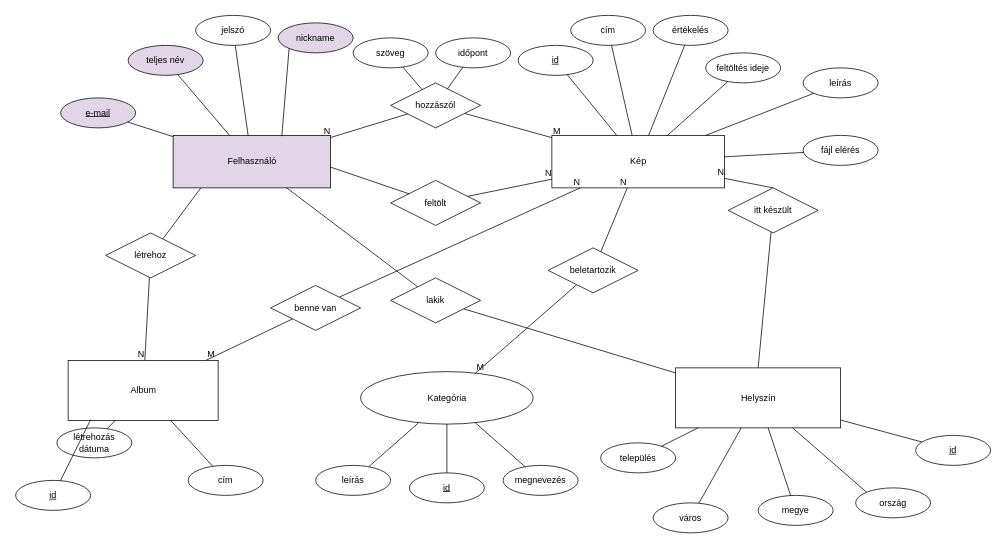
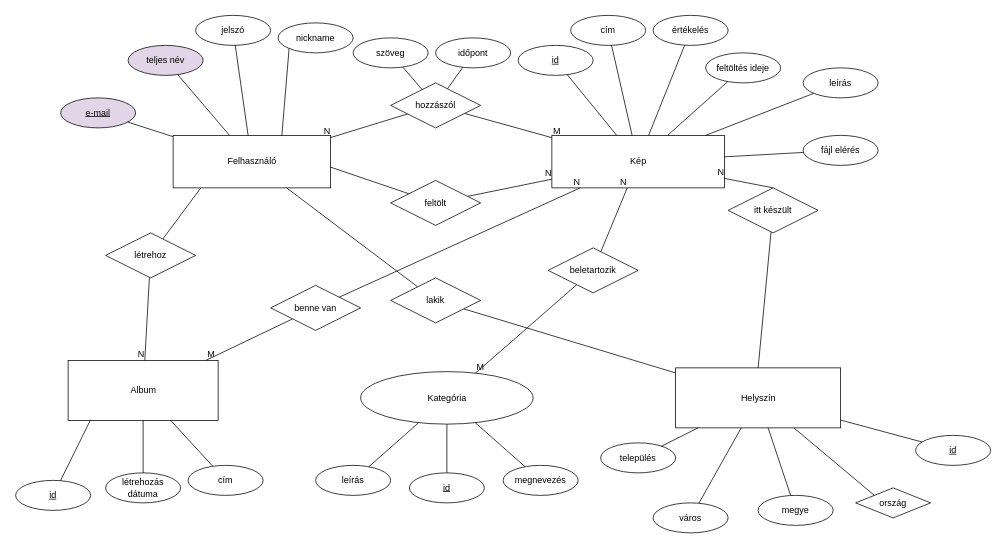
node "nickname": fillcolor #e1d5e7 -> #ffffff
node "Felhasználó": fillcolor #e1d5e7 -> #ffffff
node "létrehozás dátuma": moved (94, 443) -> (143, 488)
node "ország": shape ellipse -> diamond
